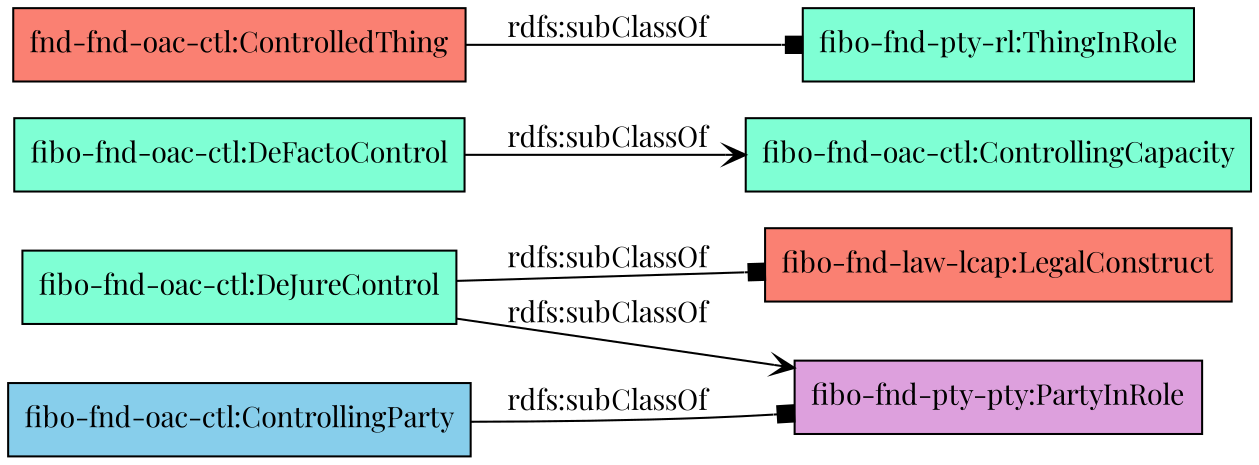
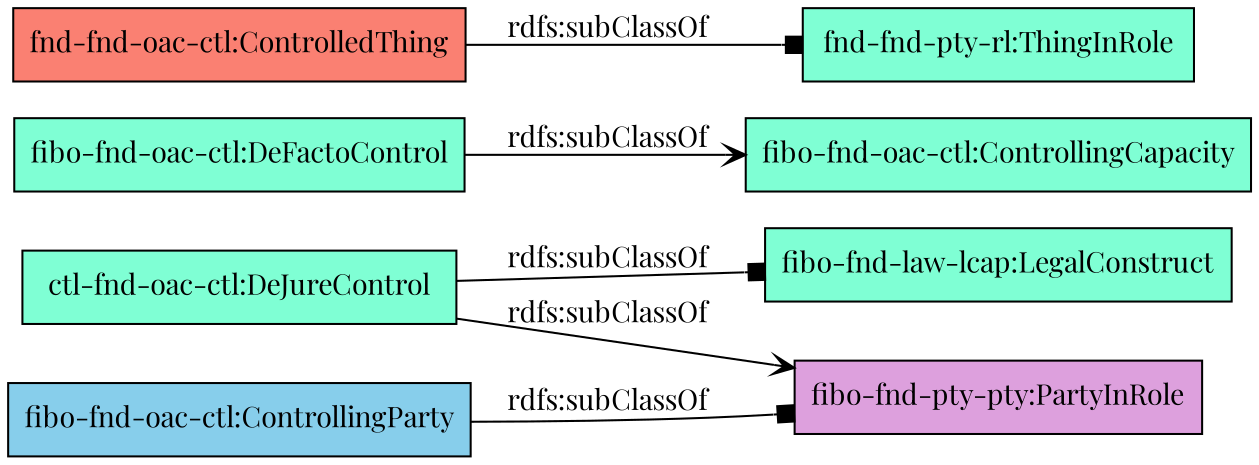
node "fibo-fnd-pty-rl:ThingInRole": label "fibo-fnd-pty-rl:ThingInRole" -> "fnd-fnd-pty-rl:ThingInRole"
node "fibo-fnd-law-lcap:LegalConstruct": fillcolor salmon -> aquamarine
node "fibo-fnd-oac-ctl:DeJureControl": label "fibo-fnd-oac-ctl:DeJureControl" -> "ctl-fnd-oac-ctl:DeJureControl"
